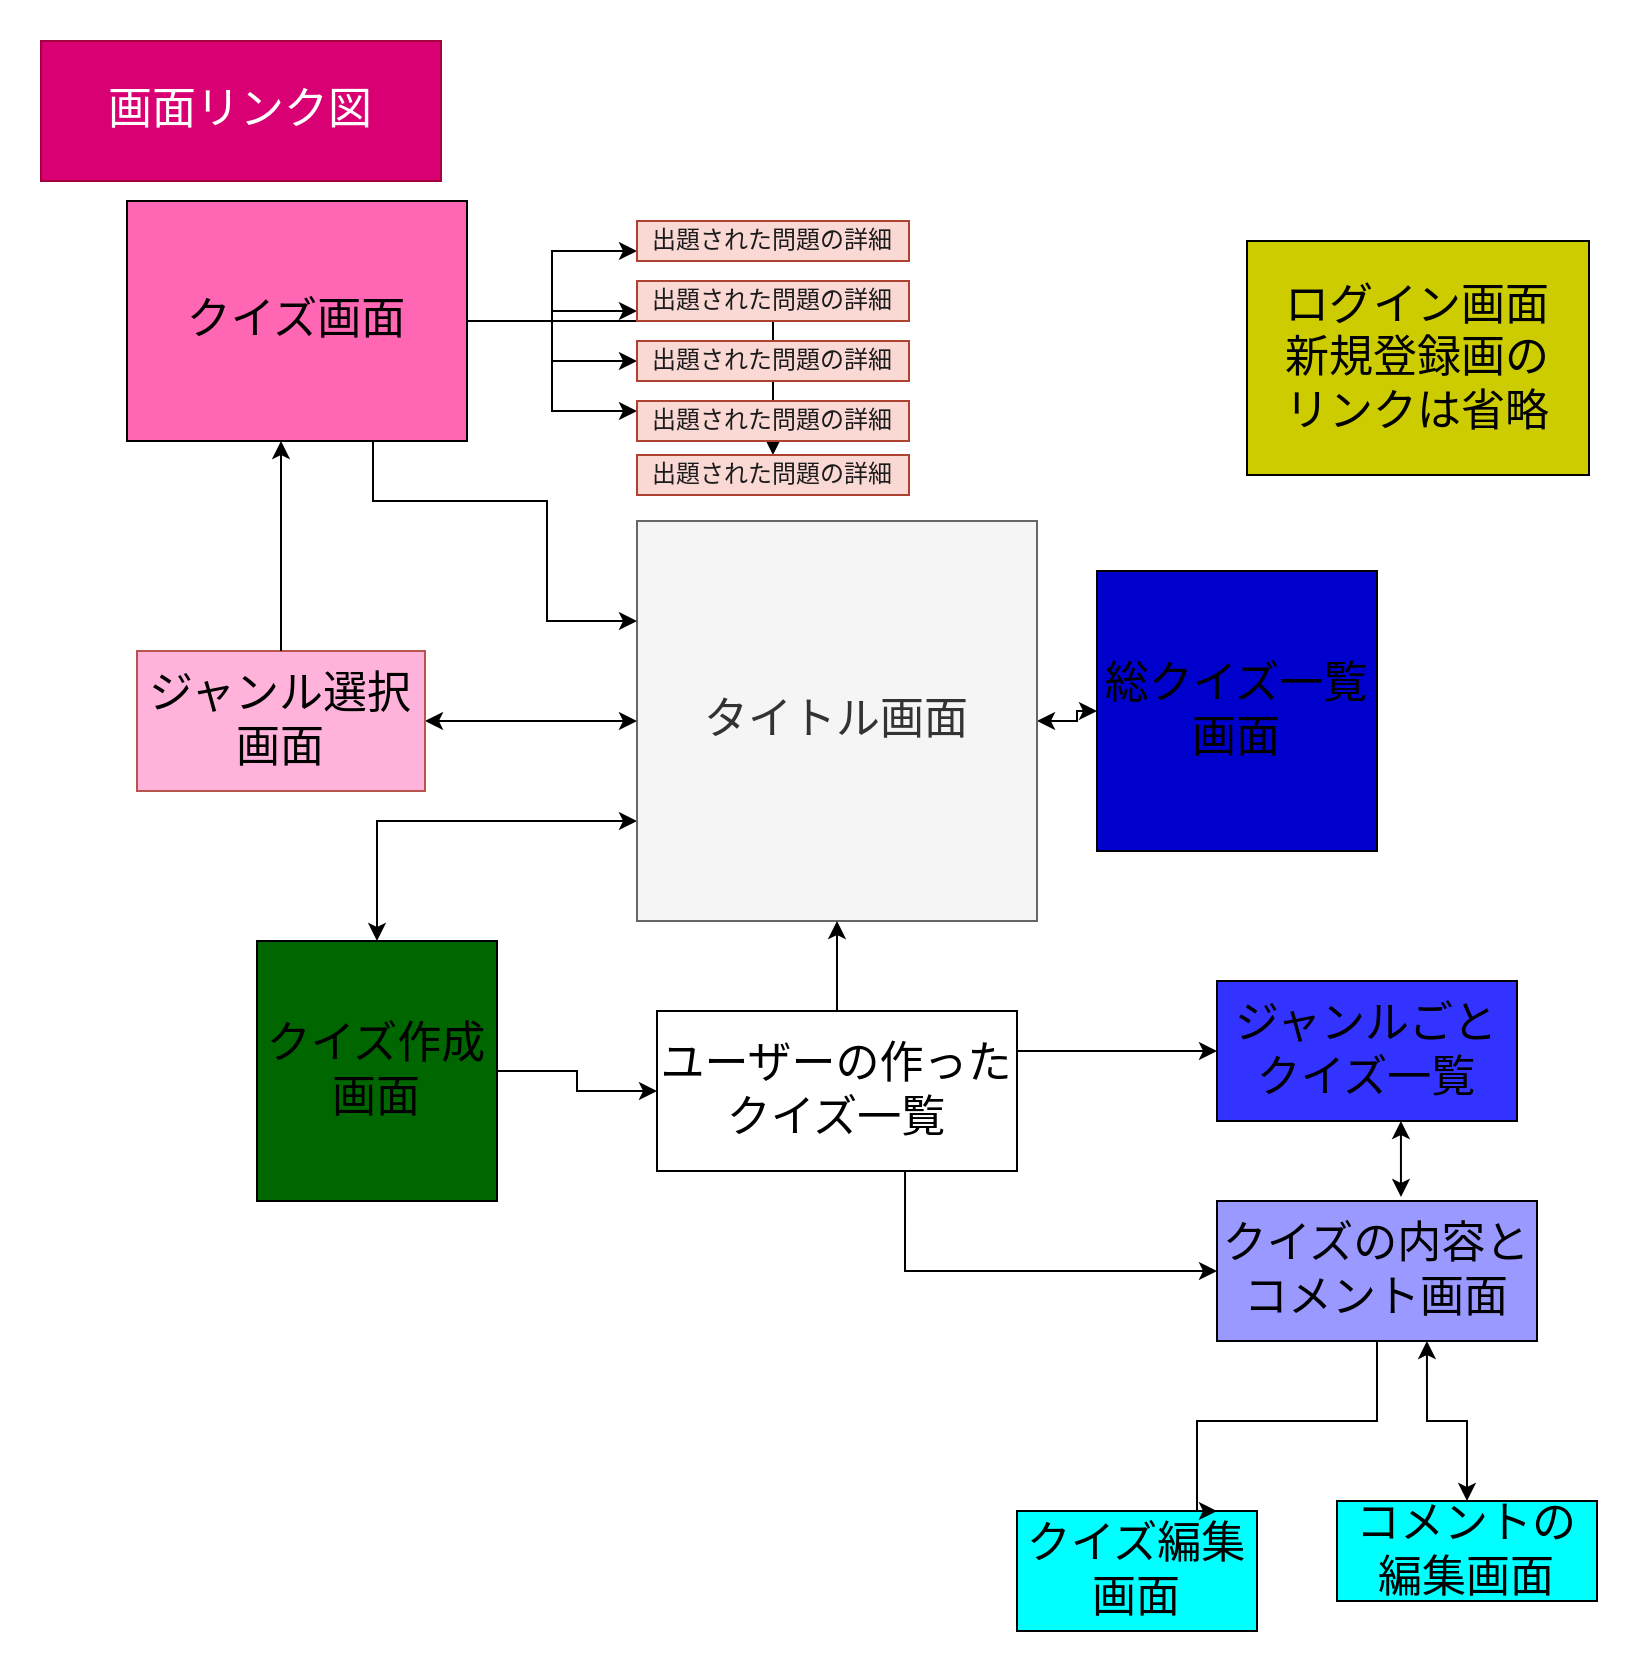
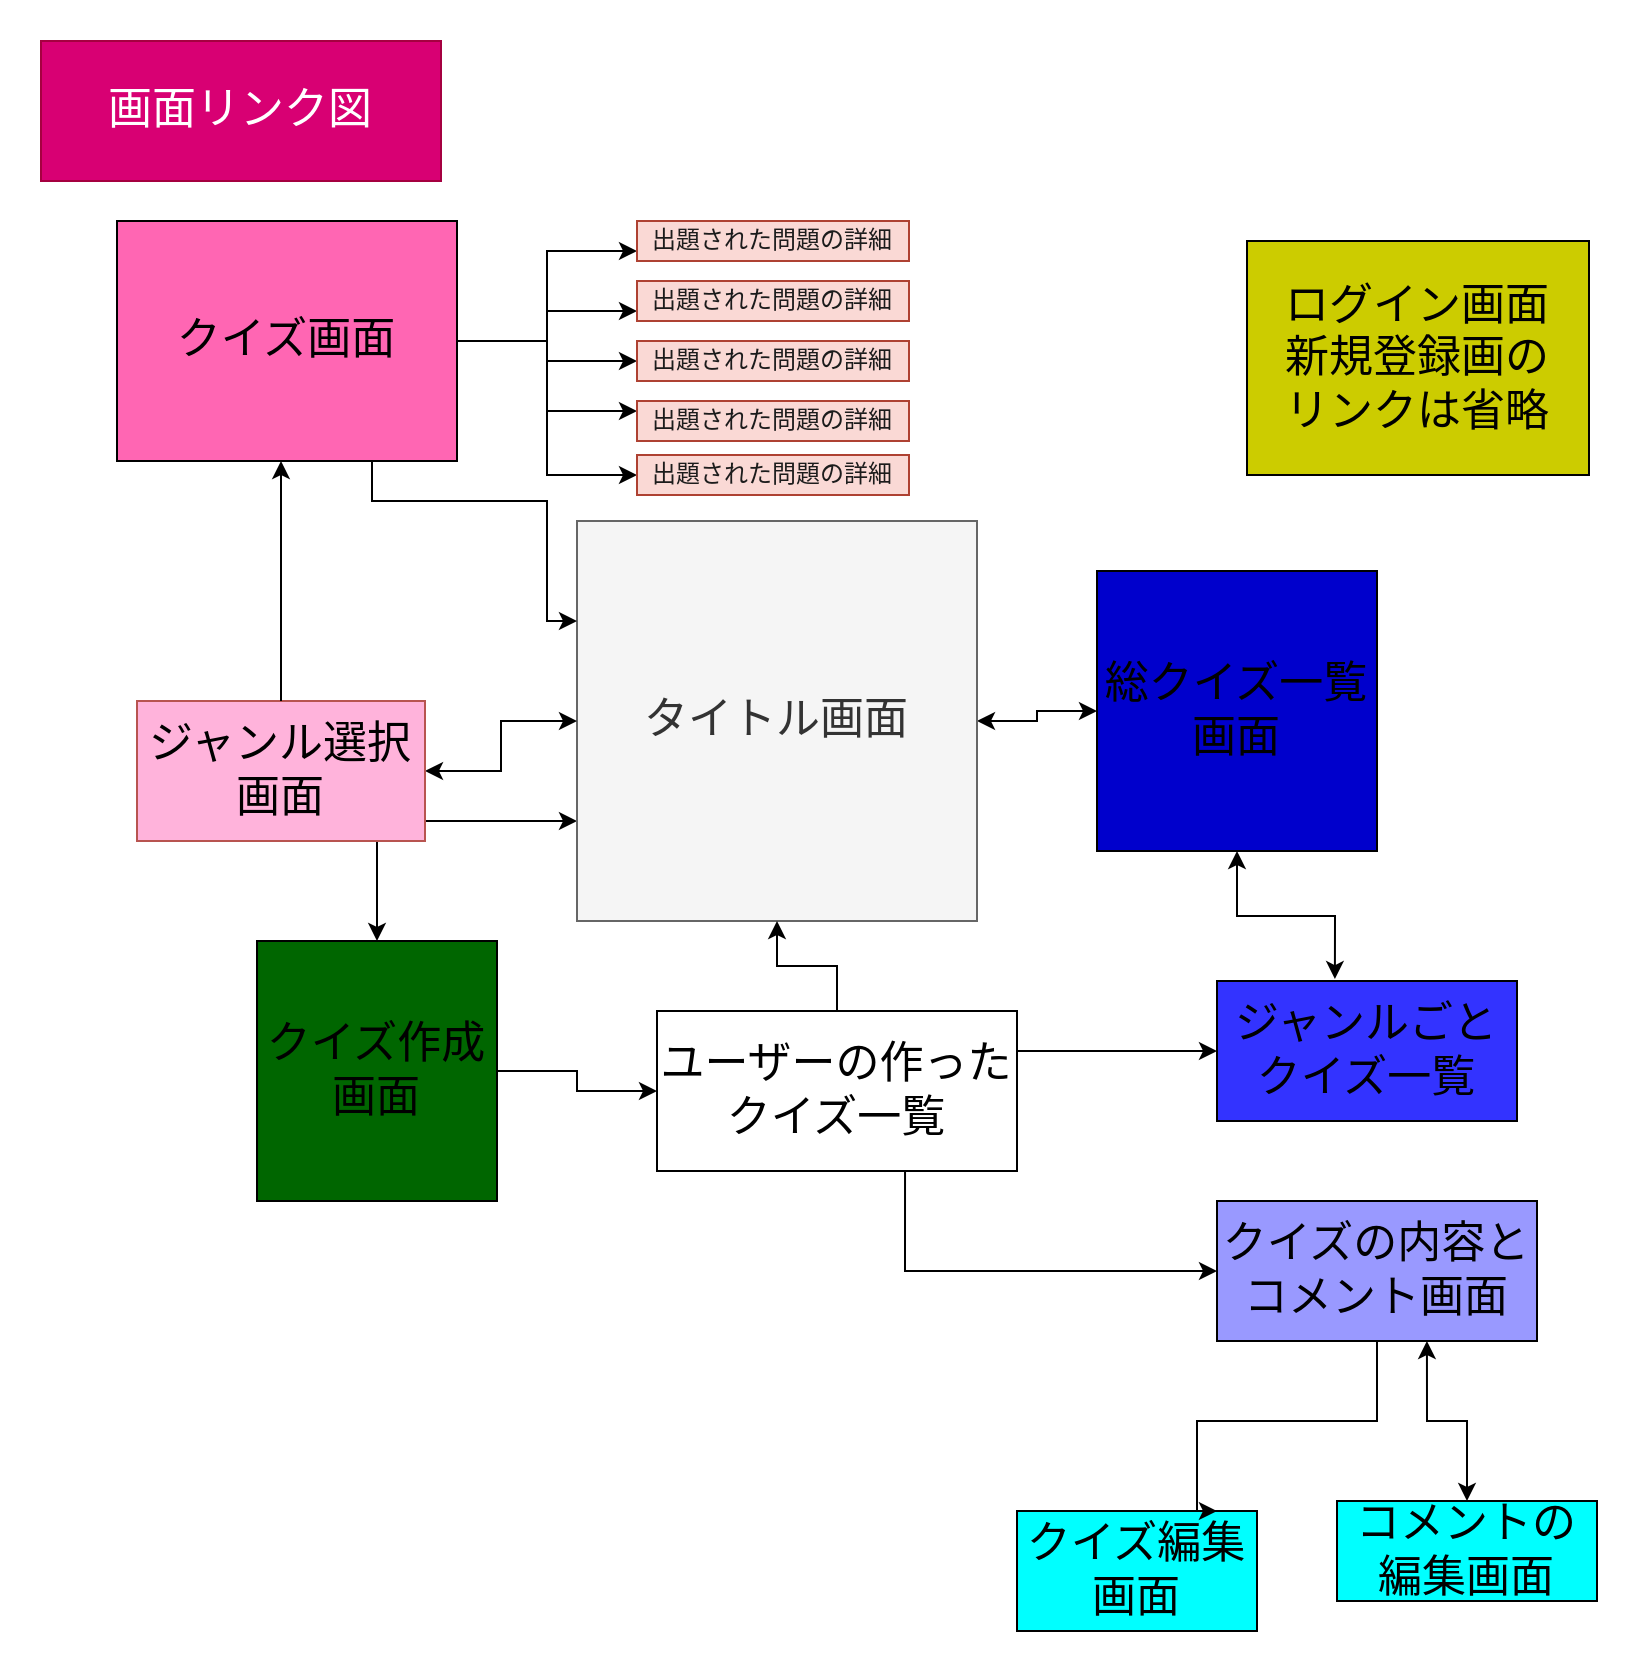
node "クイズ画面": moved (297, 321) -> (287, 341)
node "ジャンル選択画面": moved (281, 721) -> (281, 771)
node "タイトル画面": moved (837, 721) -> (777, 721)
edge "総クイズ一覧画面" -- "ジャンルごとクイズ一覧": added
edge "ジャンルごとクイズ一覧" -- "クイズの内容とコメント画面": removed
